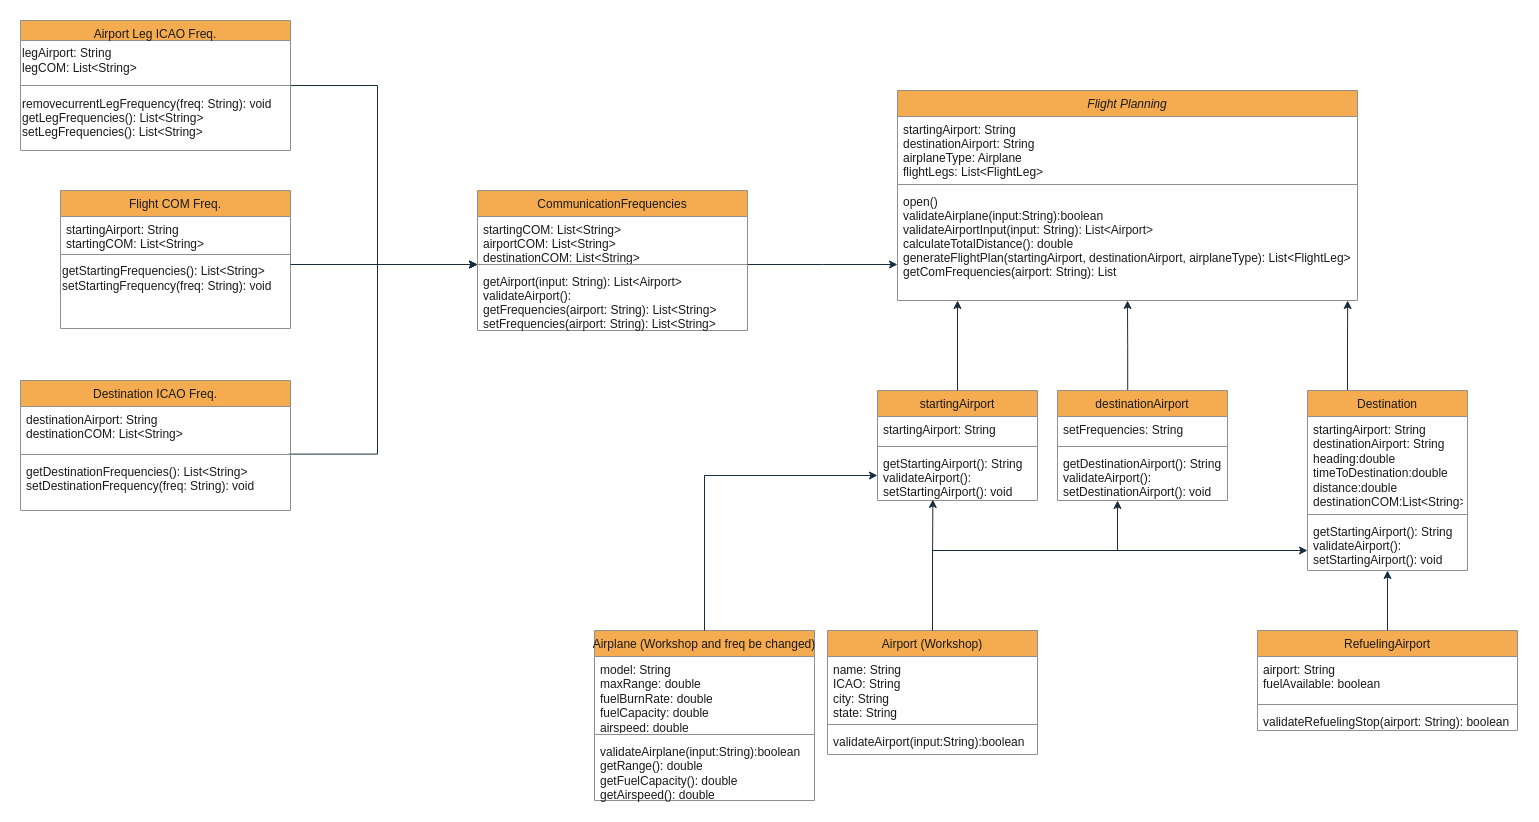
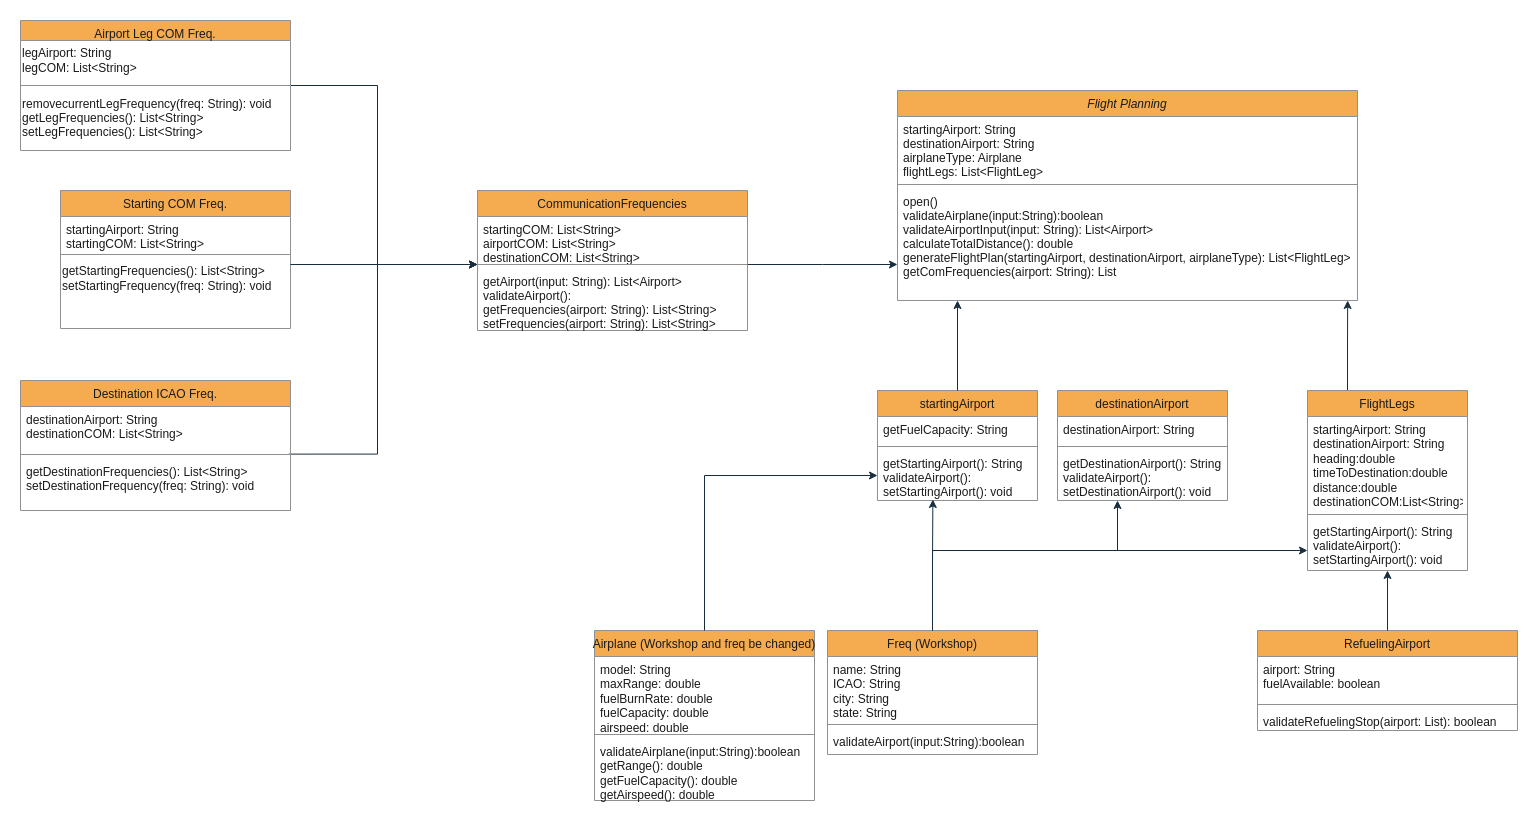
node "Airport Leg ICAO Freq.": label "Airport Leg ICAO Freq." -> "Airport Leg COM Freq."
node "Flight COM Freq.": label "Flight COM Freq." -> "Starting COM Freq."
edge "destinationAirport" -> "Flight Planning": removed
node "Destination": label "Destination" -> "FlightLegs"
node "startingAirport: String": label "startingAirport: String" -> "getFuelCapacity: String"
node "setFrequencies: String": label "setFrequencies: String" -> "destinationAirport: String"
node "Airport (Workshop)": label "Airport (Workshop)" -> "Freq (Workshop)"
node "validateRefuelingStop(airport: String): boolean": label "validateRefuelingStop(airport: String): boolean" -> "validateRefuelingStop(airport: List): boolean"
